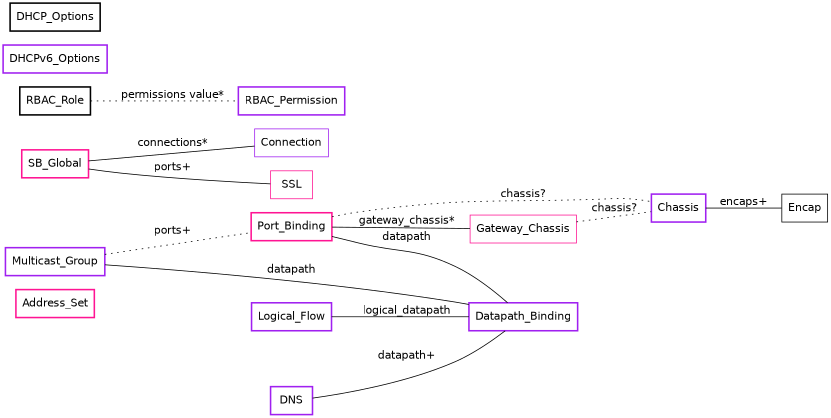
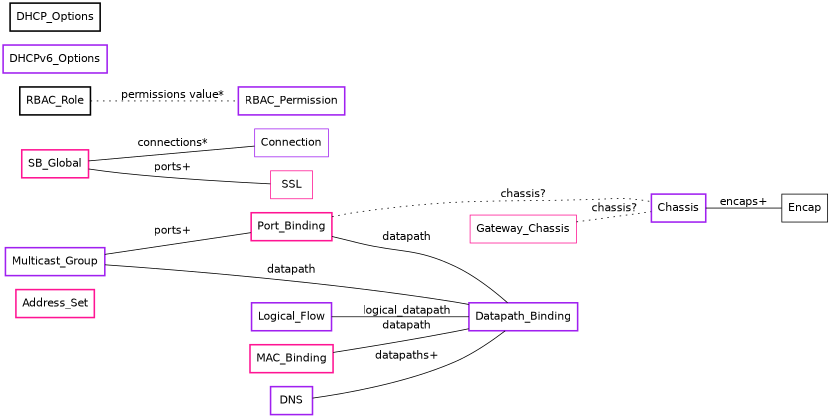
edge "Port_Binding" -- "Gateway_Chassis": removed, label "gateway_chassis*"
edge "Port_Binding" -- "Multicast_Group": style dotted -> solid
edge "Datapath_Binding" -- "DNS": label "datapath+" -> "datapaths+"
node "MAC_Binding": added
